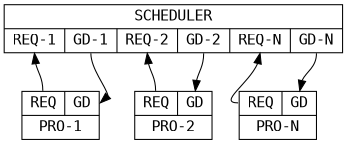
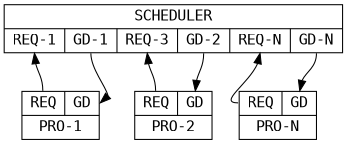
node "SCHEDULER": text "REQ-2" -> "REQ-3"
